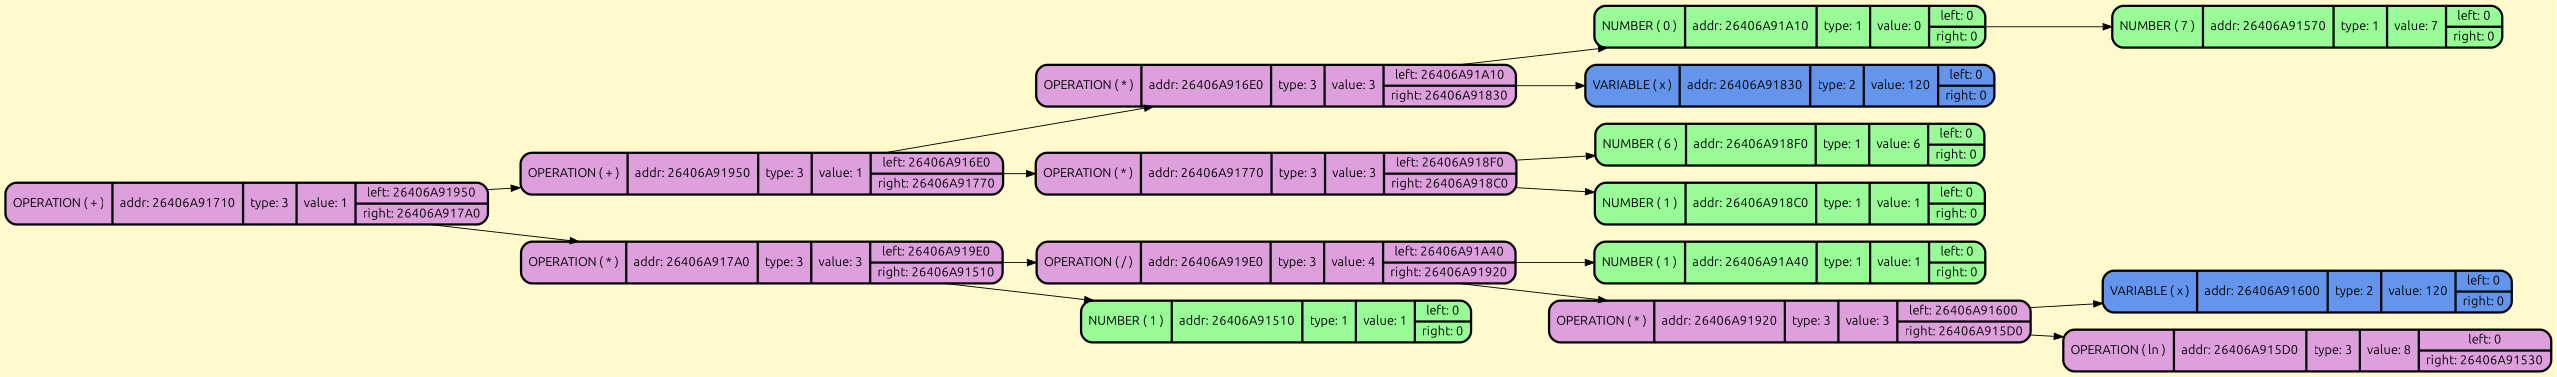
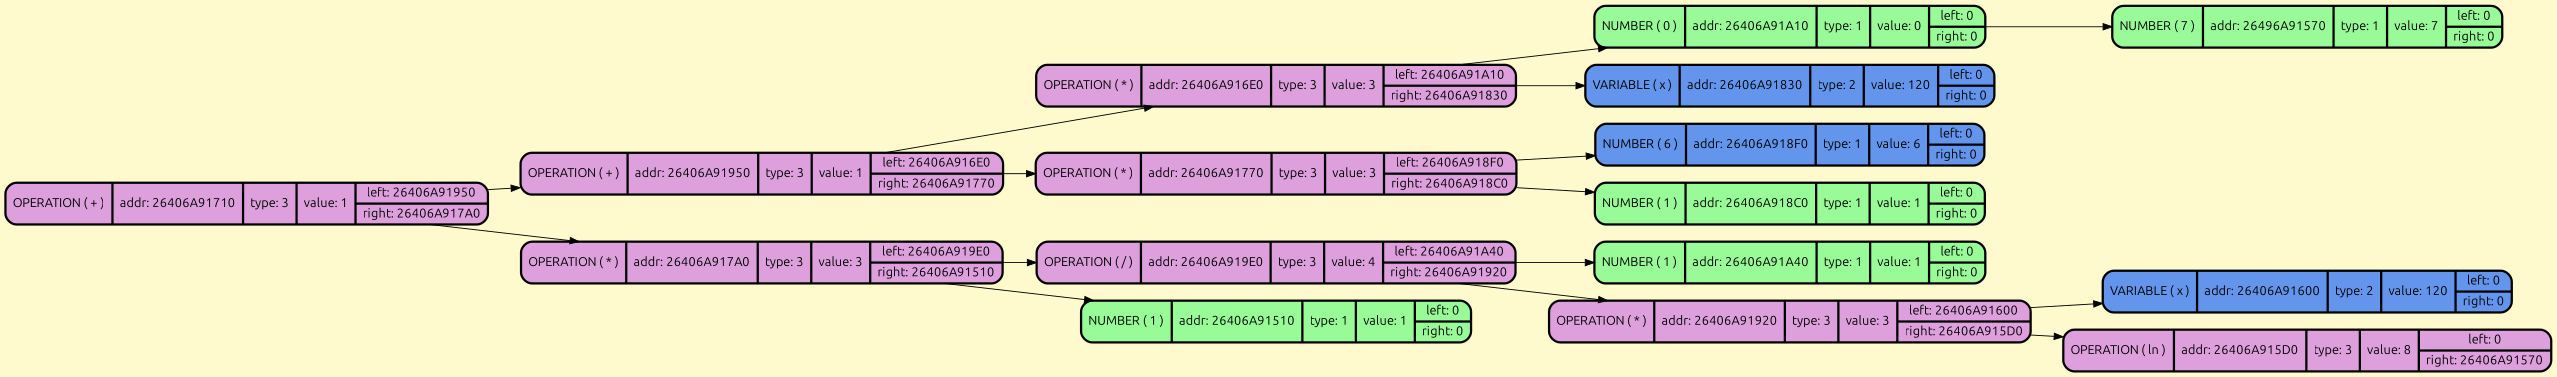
node "NUMBER ( 7 )": text "addr: 26406A91570" -> "addr: 26496A91570"
node "NUMBER ( 6 )": fillcolor palegreen -> cornflowerblue
node "OPERATION ( ln )": text "right: 26406A91530" -> "right: 26406A91570"
